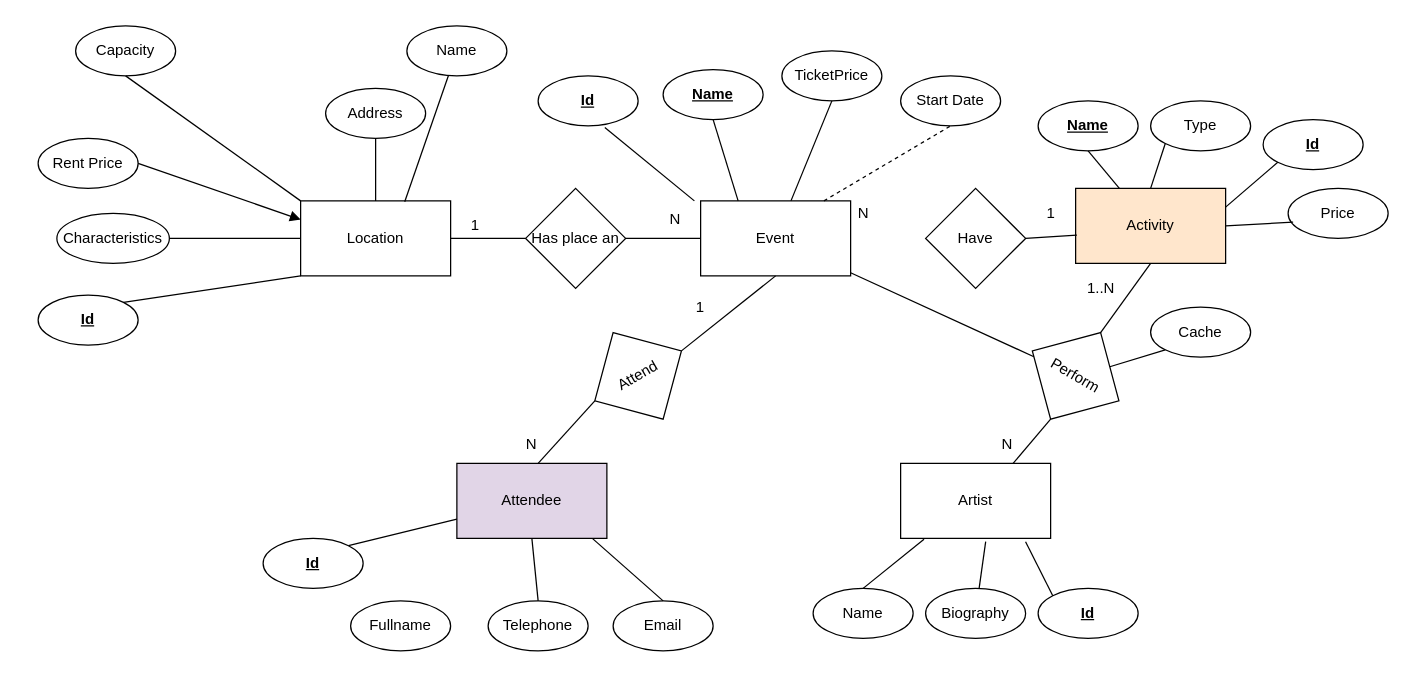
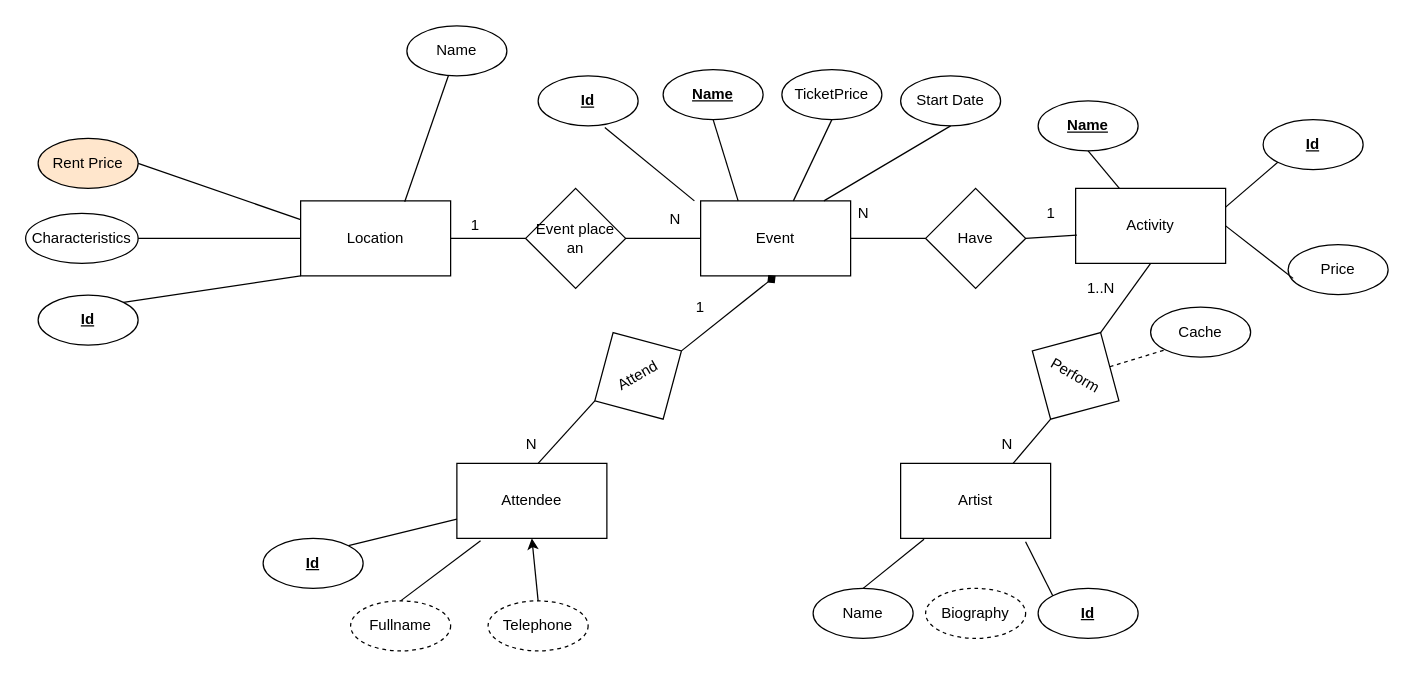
node "Capacity": removed
node "TicketPrice": moved (832, 76) -> (832, 94)
node "Address": removed
node "Type": removed
edge "Capacity" -- "Location": removed
node "Rent Price": fillcolor #ffffff -> #ffe6cc
edge "Start Date" -- "Event": style dashed -> solid
edge "Type" -- "Activity": removed
edge "Address" -- "Location": removed
node "Price": moved (1338, 213) -> (1338, 269)
edge "Rent Price" -> "Location": arrowhead block -> none
node "Activity": fillcolor #ffe6cc -> #ffffff
node "Characteristics": moved (113, 238) -> (82, 238)
node "Has place an": label "Has place an" -> "Event place an"
edge "Event" -- "Attend": arrowhead none -> diamond
edge "Event" -- "Perform": now "Event" -- "Have"
edge "Cache" -- "Perform": style solid -> dashed
node "Attendee": fillcolor #e1d5e7 -> #ffffff
edge "Attendee" -- "Telephone": arrowhead none -> classic
edge "Artist" -- "Biography": removed
edge "Attendee" -- "Email": removed
edge "Attendee" -- "Fullname": added
node "Biography": style solid -> dashed
node "Fullname": style solid -> dashed
node "Telephone": style solid -> dashed
node "Email": removed
